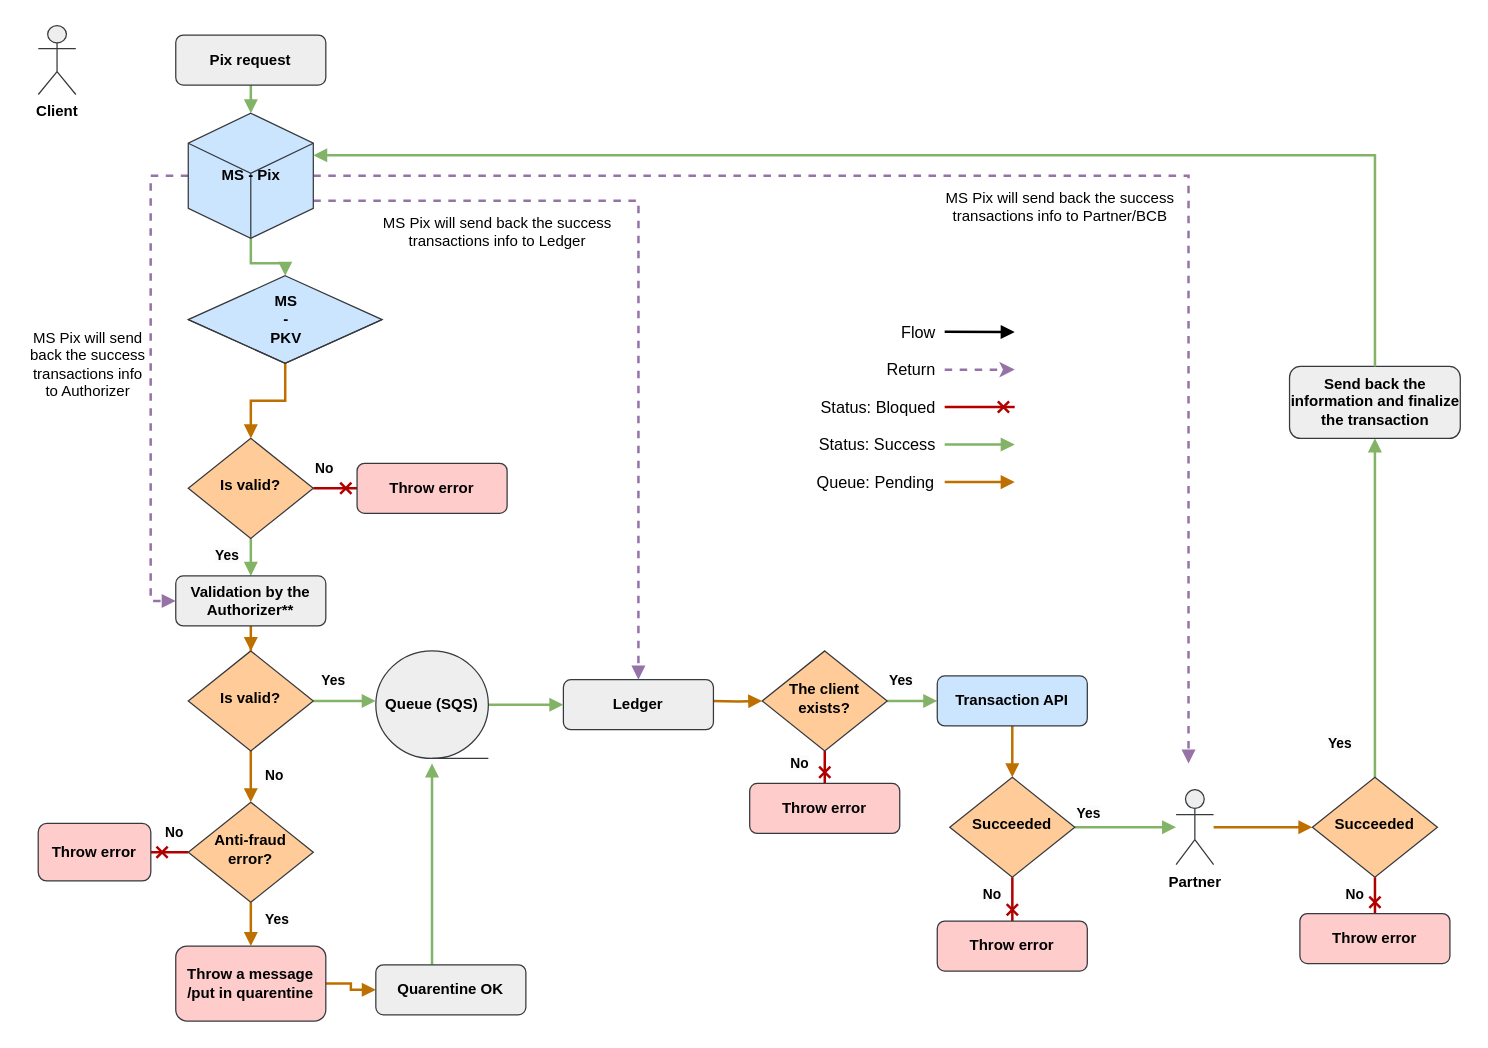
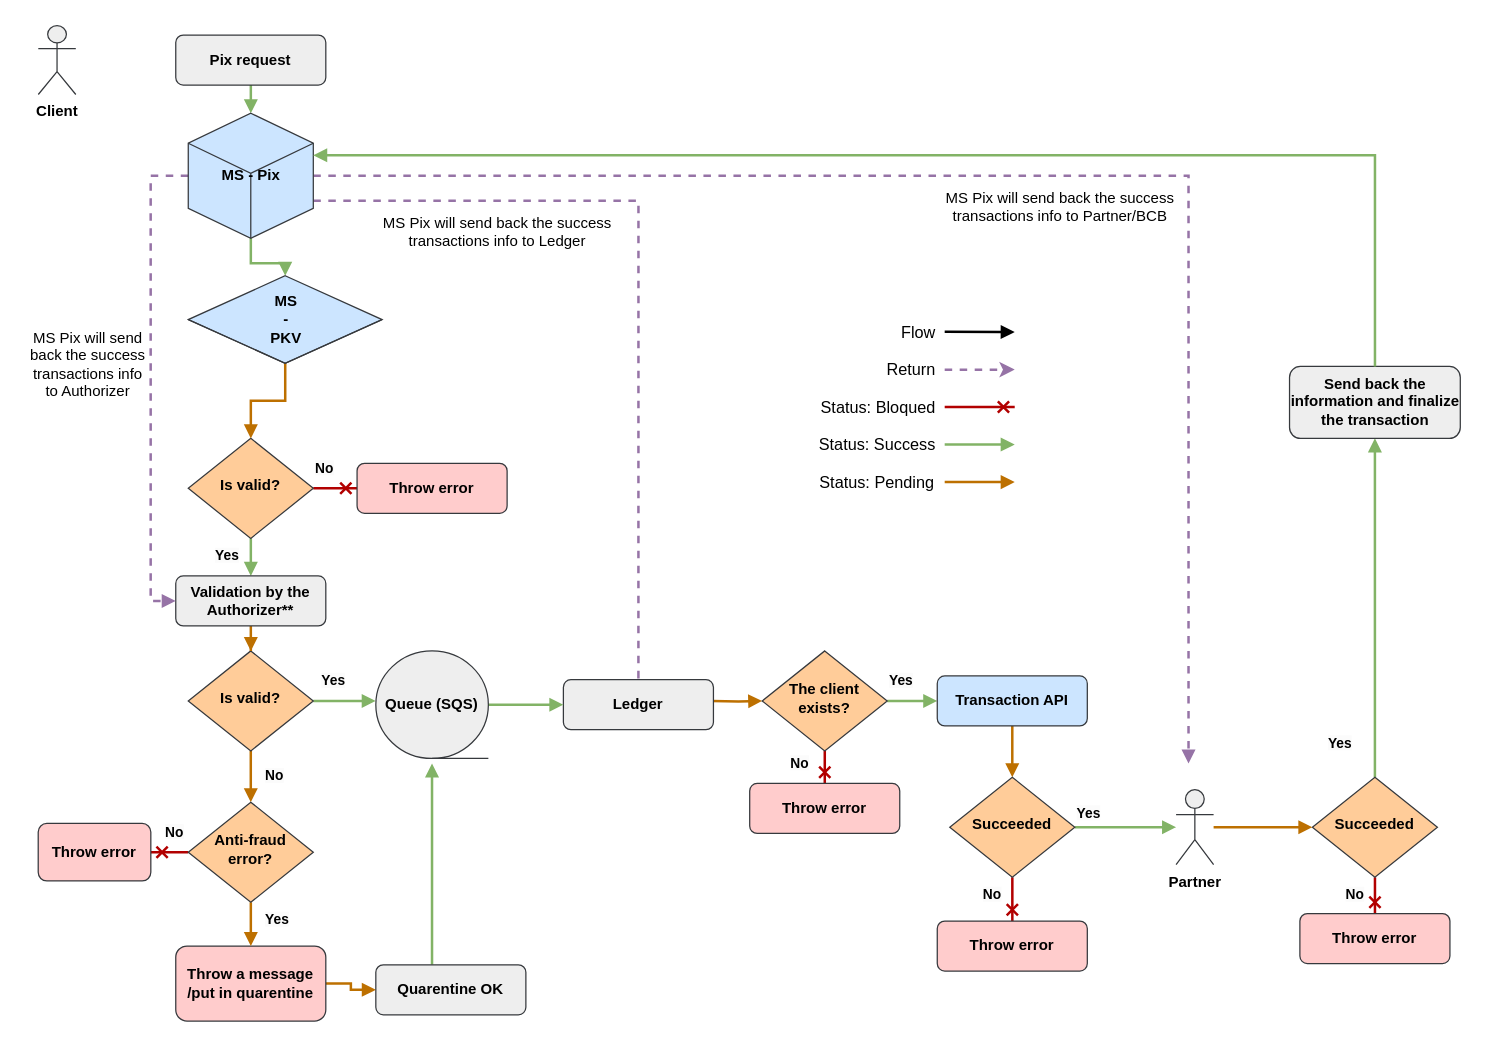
node "Queue: Pending": label "Queue: Pending" -> "Status: Pending"
edge "MS - Pix" -> "Ledger": arrowhead block -> none
